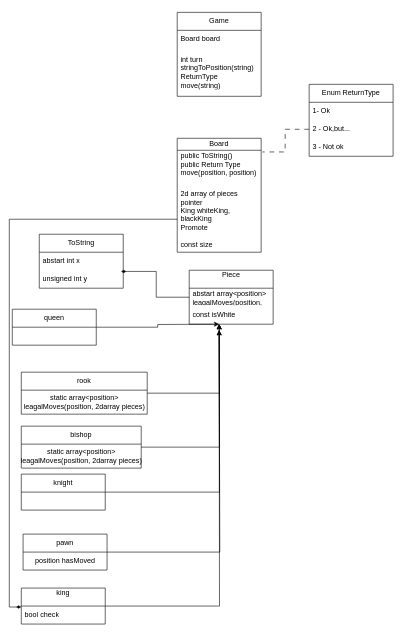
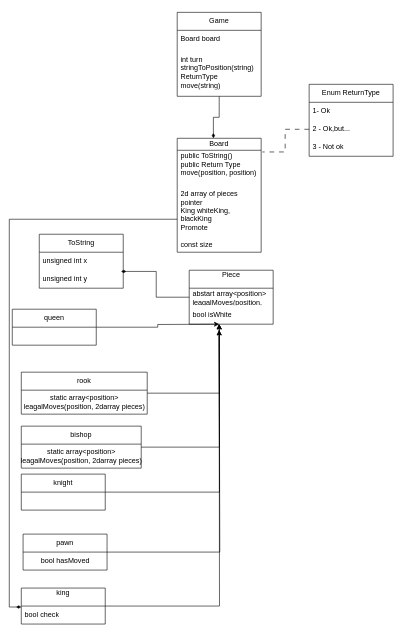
edge "Game" -> "Board": added
node "abstart int x": label "abstart int x" -> "unsigned int x"
node "const isWhite": label "const isWhite" -> "bool isWhite"
node "position hasMoved": label "position hasMoved" -> "bool hasMoved"
